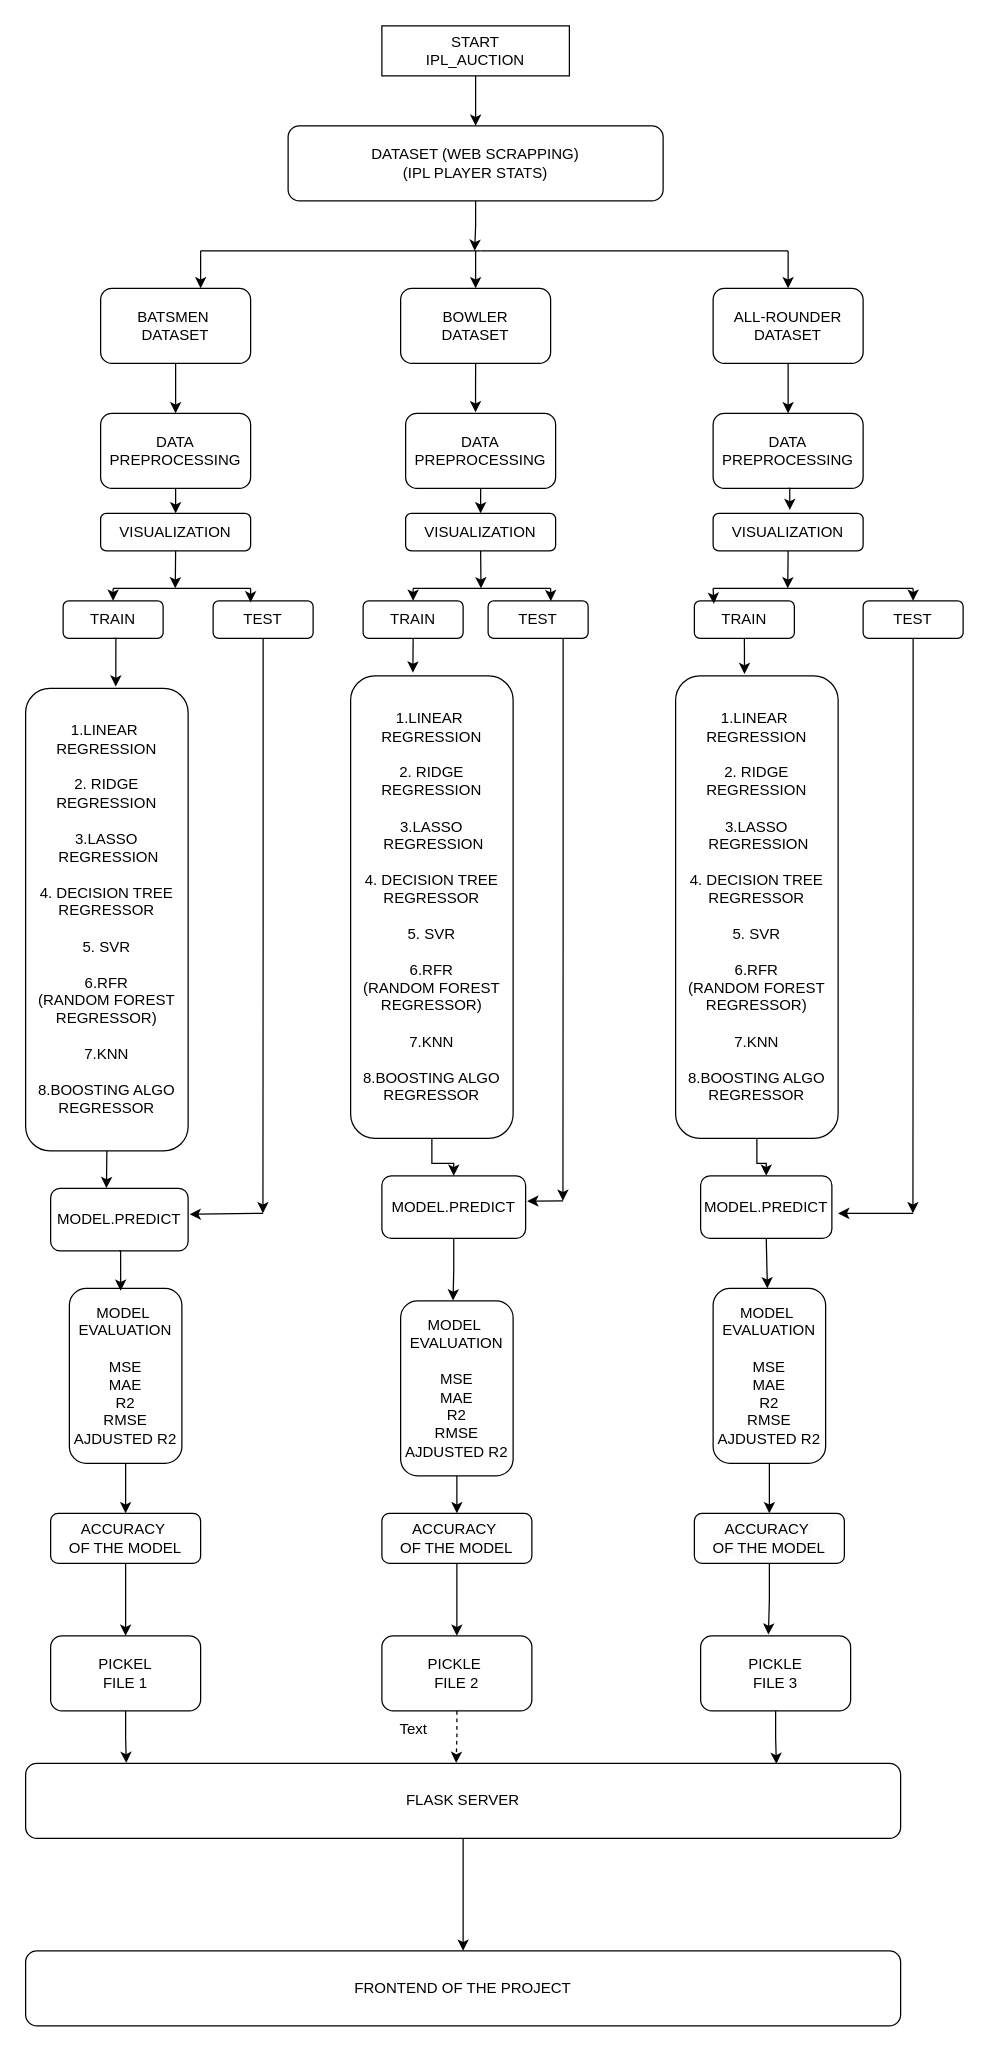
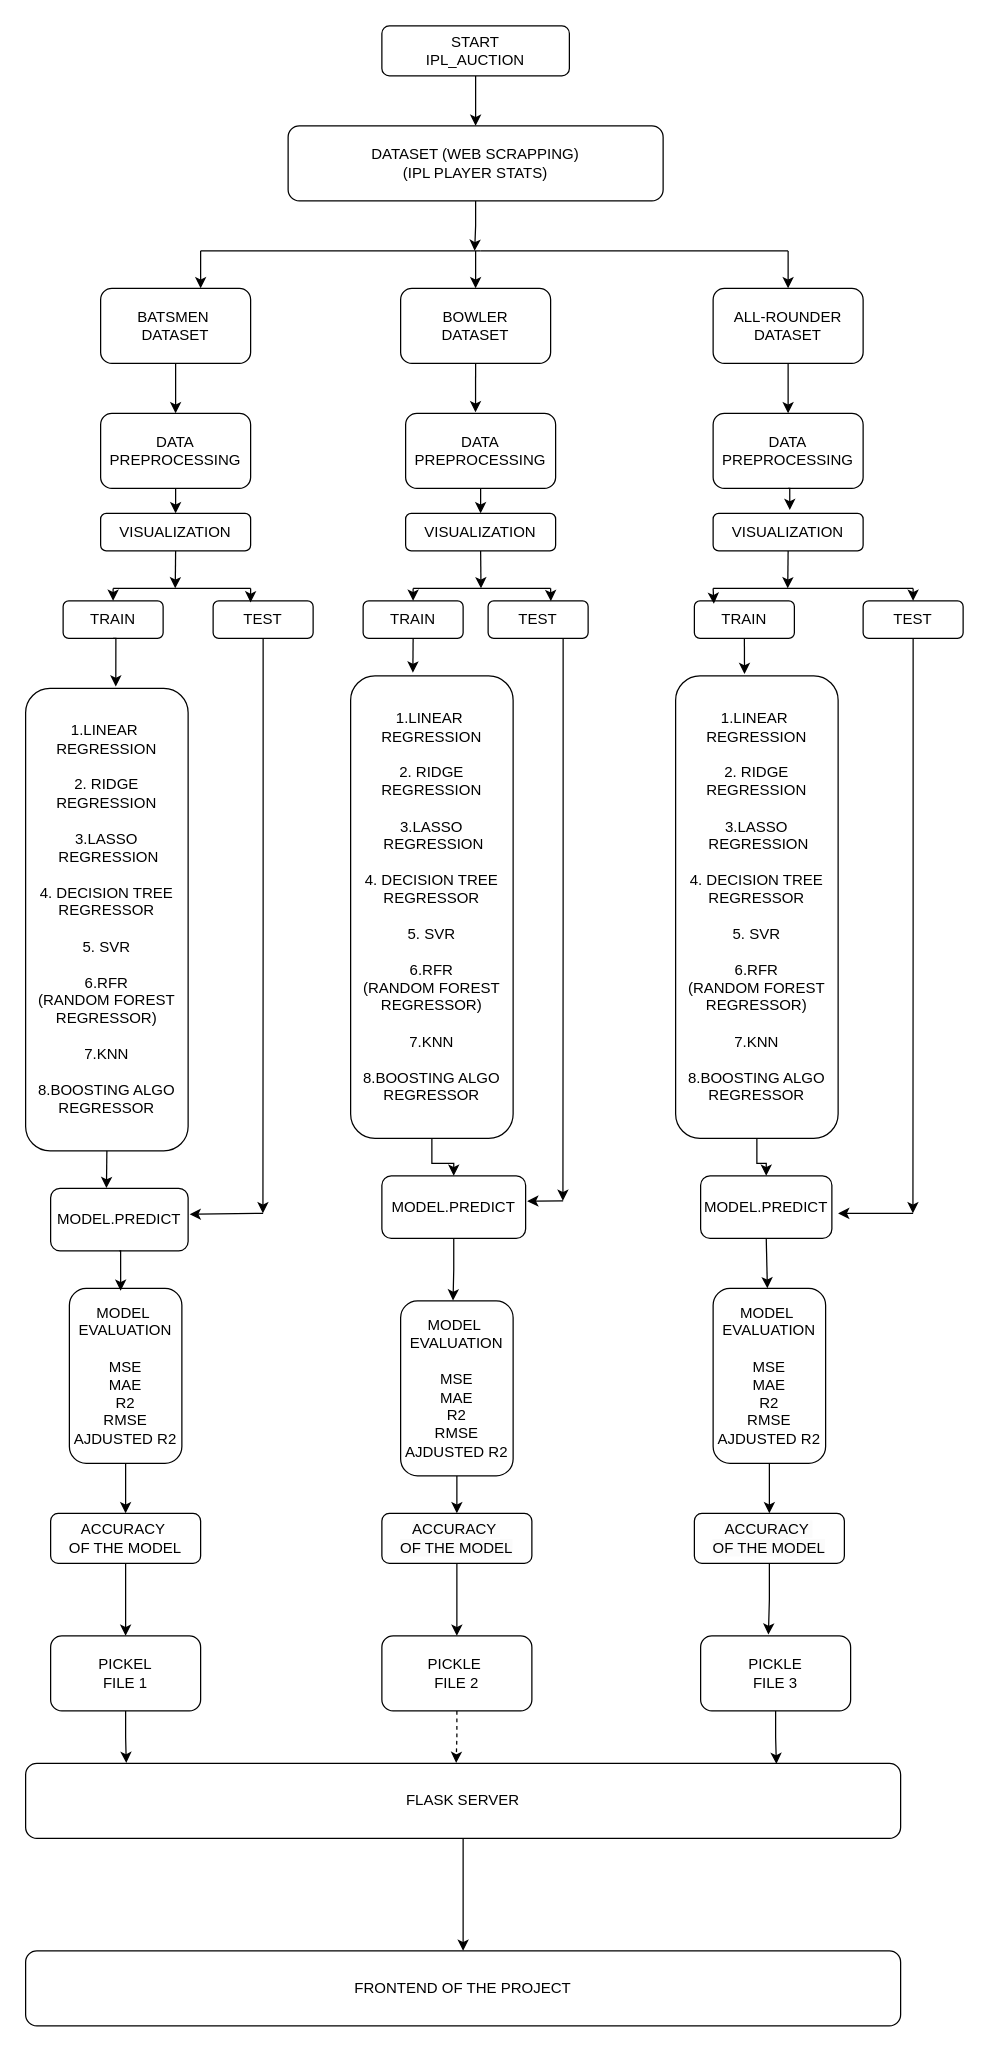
node "START IPL_AUCTION": shape rectangle -> rounded rectangle
node "Text": removed
